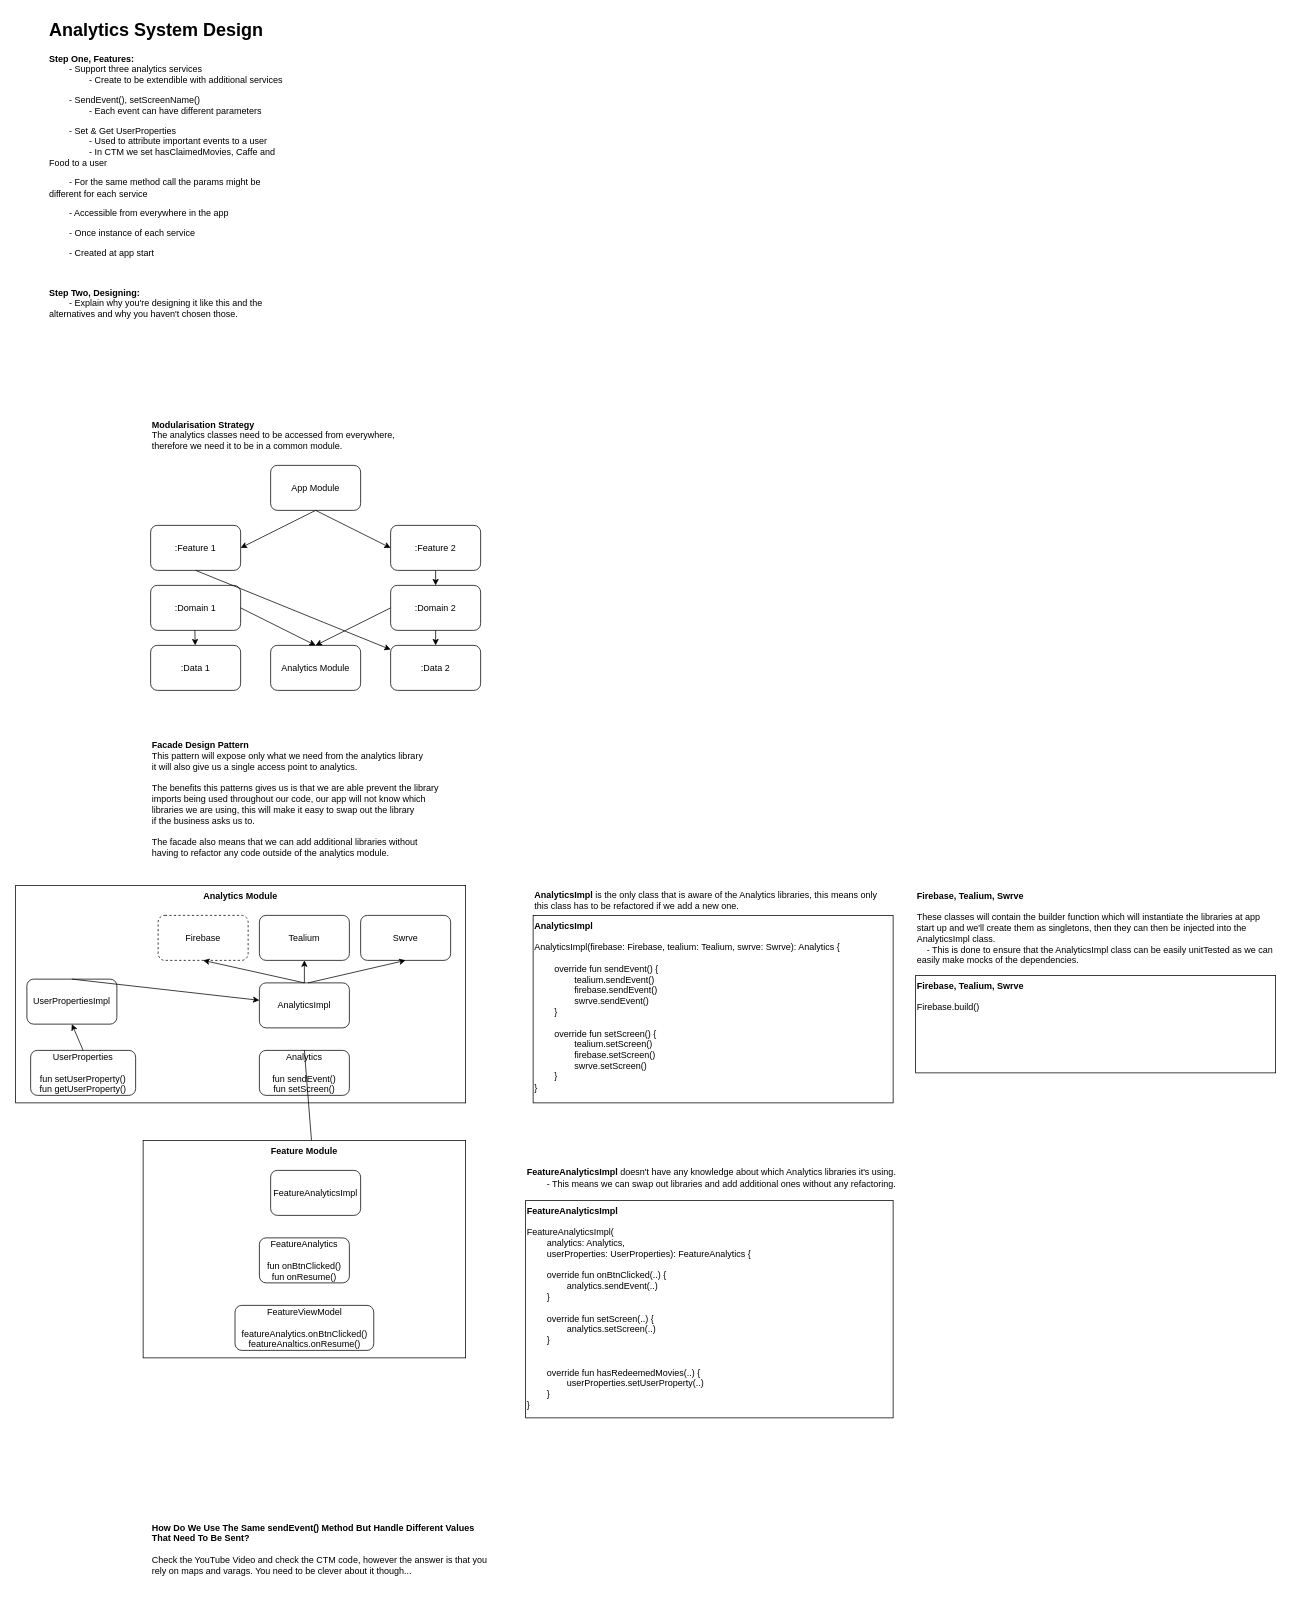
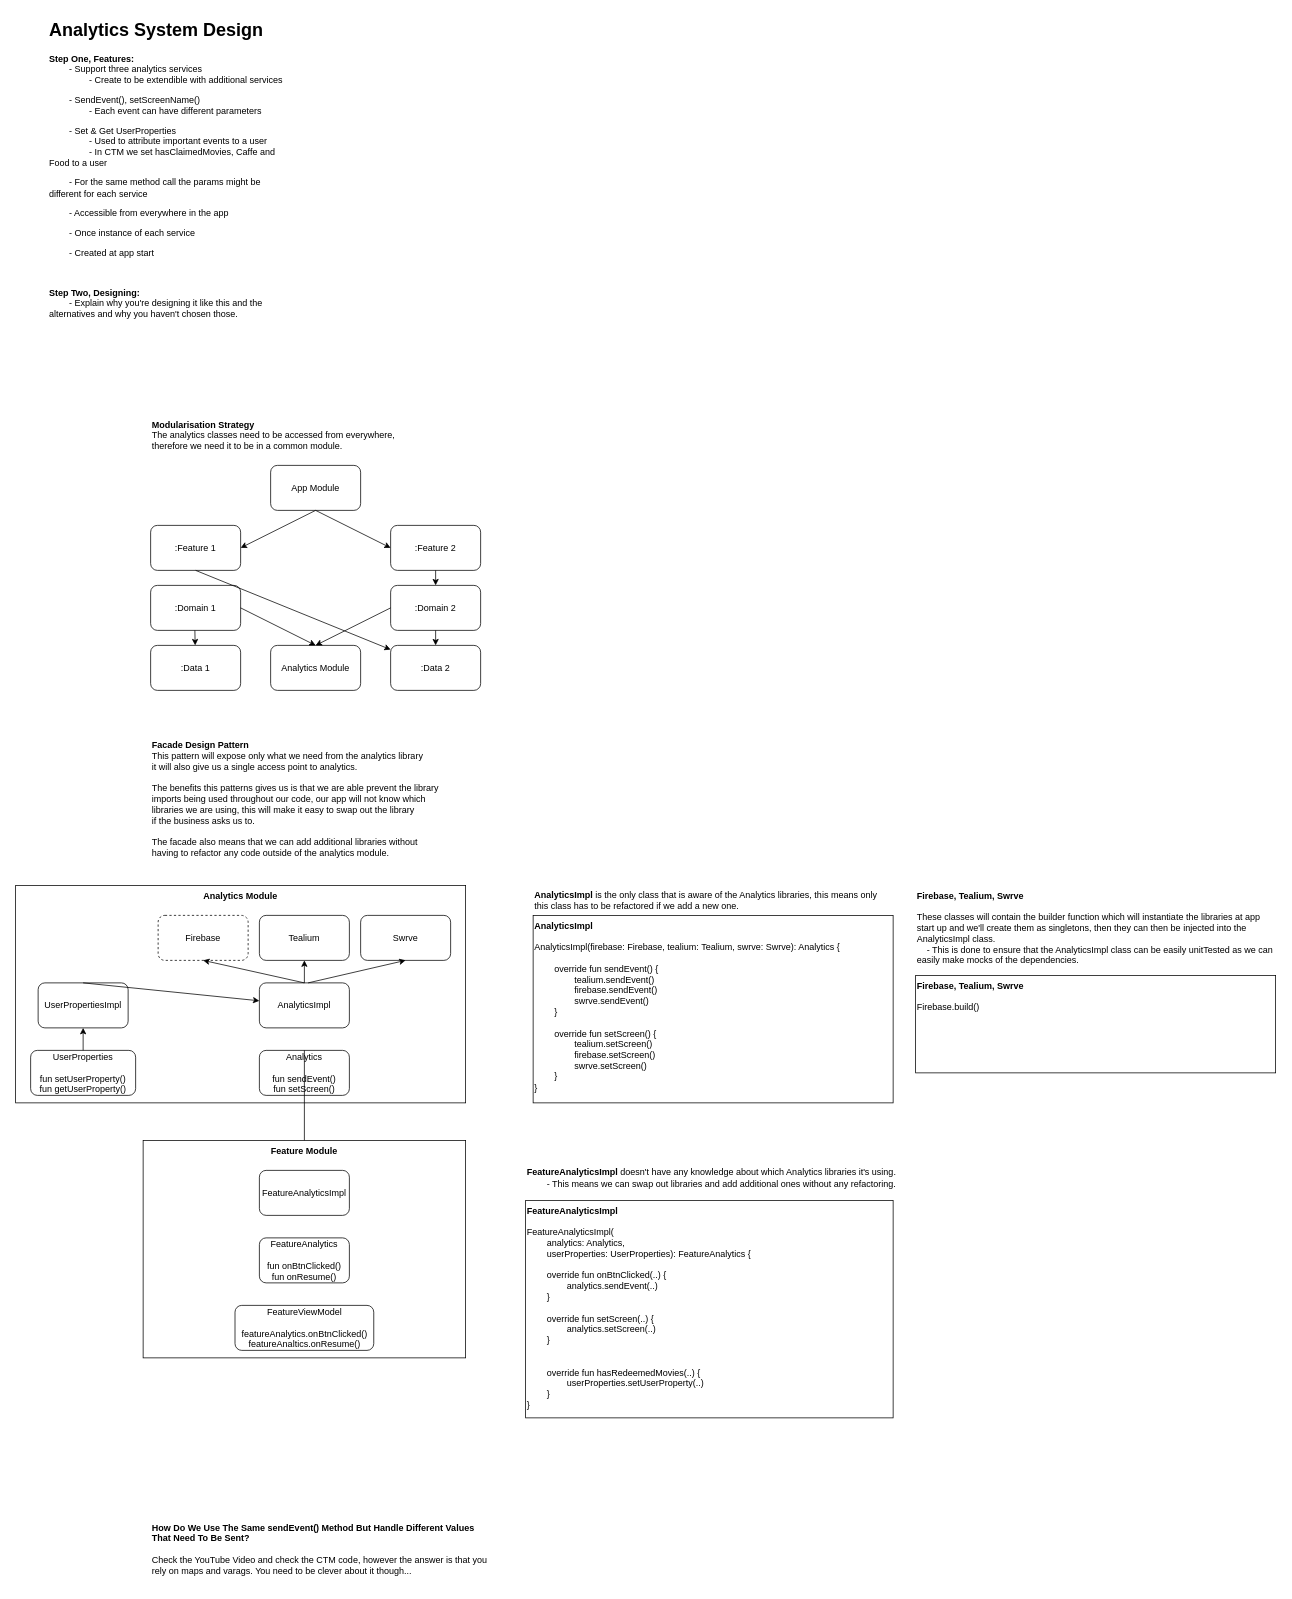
node "UserPropertiesImpl": moved (72, 1002) -> (83, 1005)
node "FeatureAnalyticsImpl": moved (315, 1193) -> (304, 1193)
